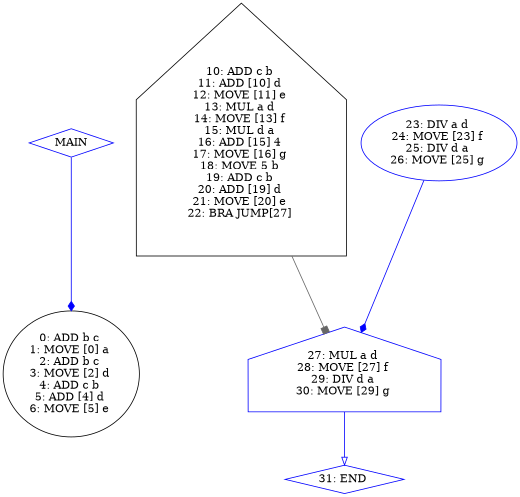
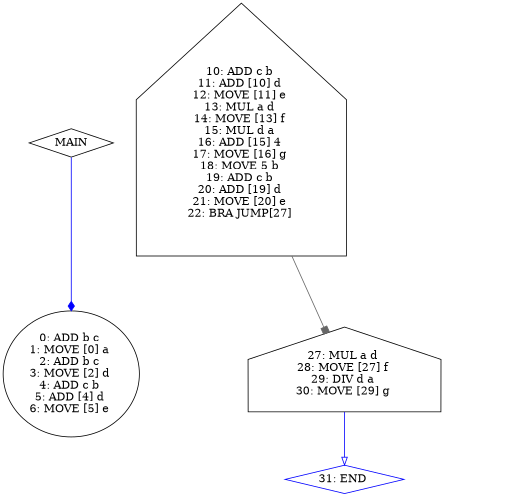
node "MAIN": color blue -> black
node "23: DIV a d 24: MOVE [23] f 25: DIV d a 26: MOVE [25] g": removed
node "27: MUL a d 28: MOVE [27] f 29: DIV d a 30: MOVE [29] g": color blue -> black
